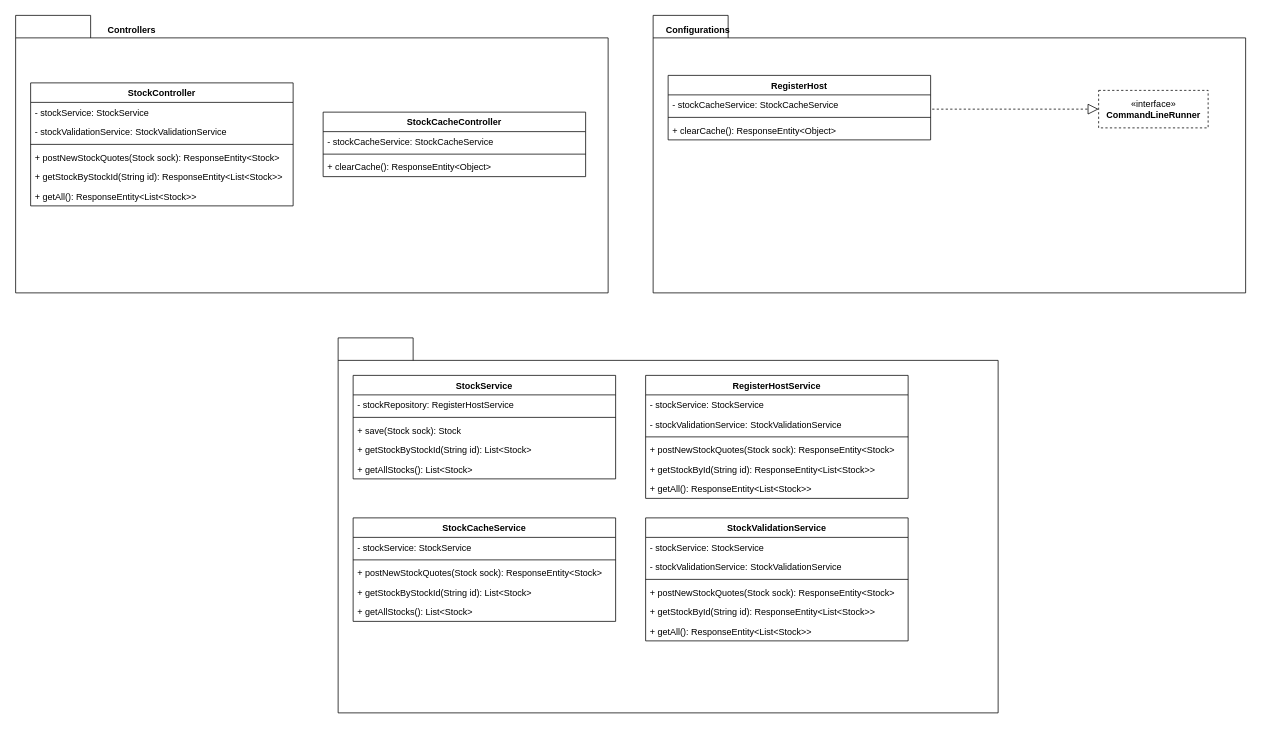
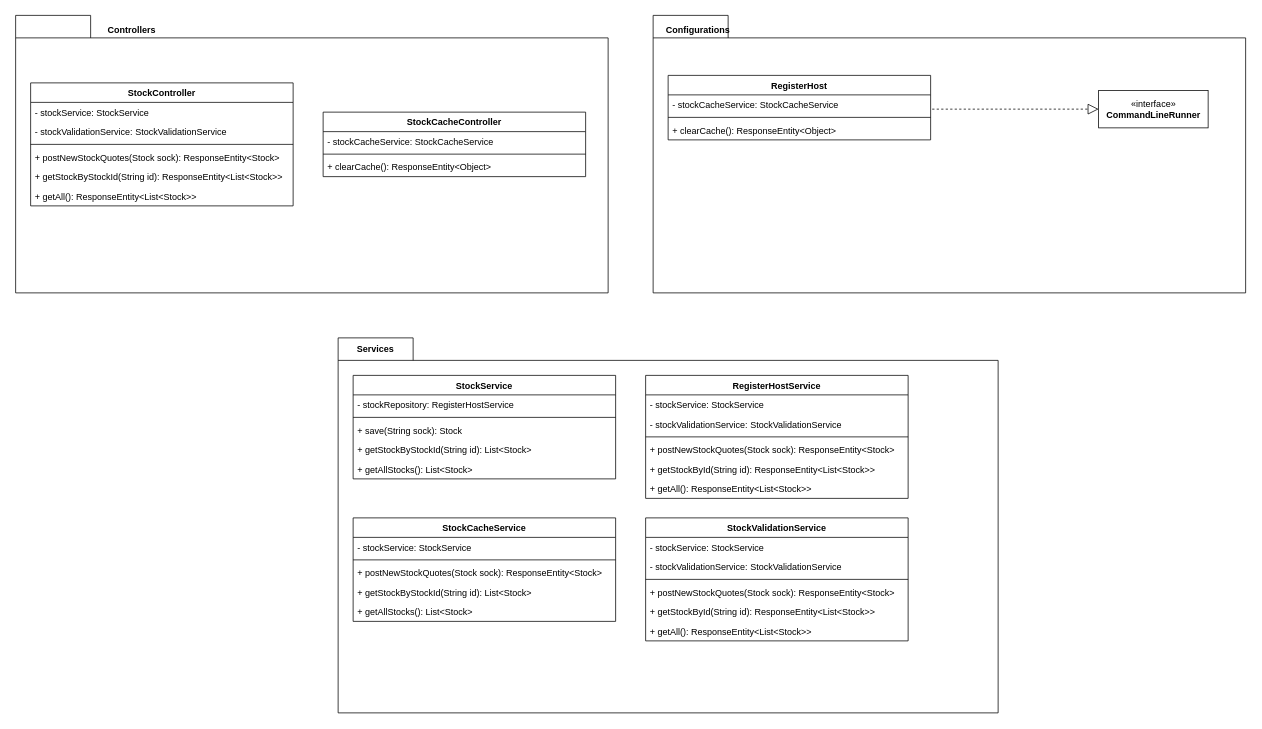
node "«interface» CommandLineRunner": style dashed -> solid
node "Services": added
node "+ save(Stock sock): Stock": label "+ save(Stock sock): Stock" -> "+ save(String sock): Stock"
